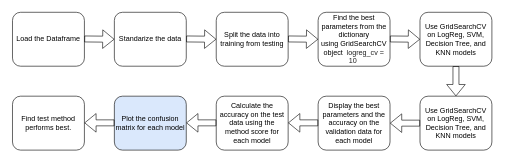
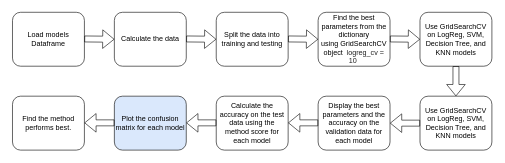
node "Load the Dataframe": label "Load the Dataframe" -> "Load models Dataframe"
node "Standarize the data": label "Standarize the data" -> "Calculate the data"
node "Split the data into training from testing": label "Split the data into training from testing" -> "Split the data into training and testing"
node "Find test method performs best.": label "Find test method performs best." -> "Find the method performs best."
